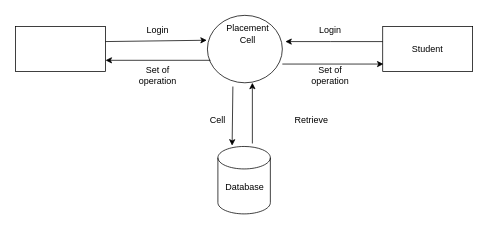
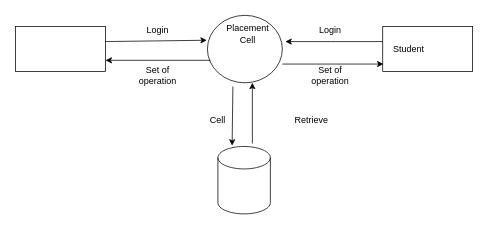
node "Student": moved (428, 49) -> (409, 49)
node "Database": removed
